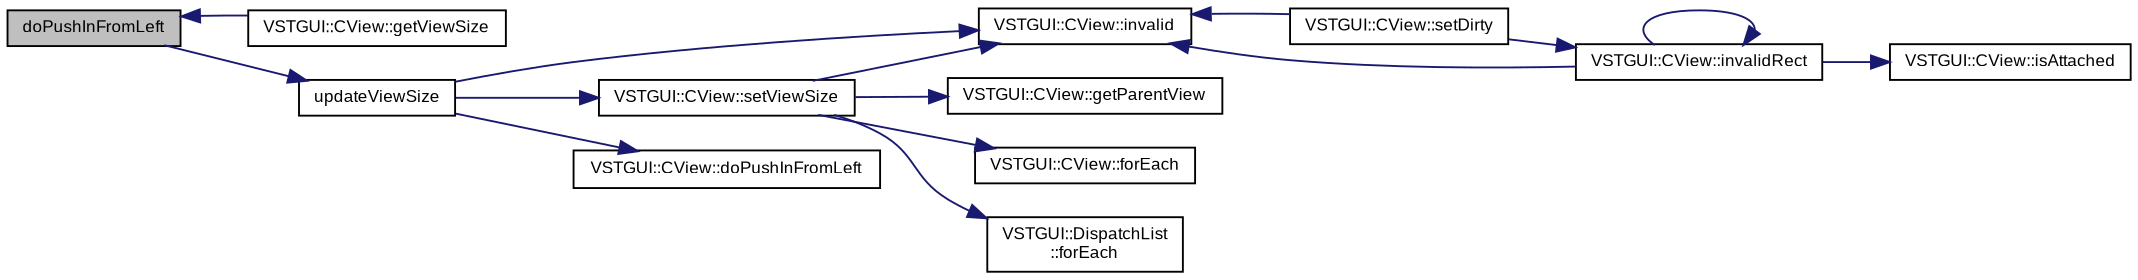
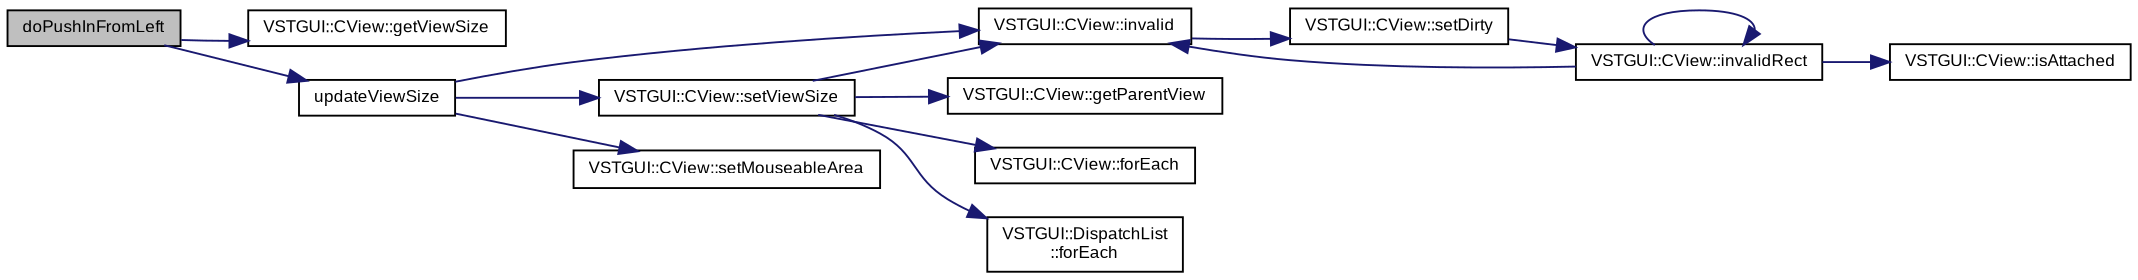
edge "VSTGUI::CView::setDirty" -> "VSTGUI::CView::invalid": reversed
edge "VSTGUI::CView::getViewSize" -> "doPushInFromLeft": reversed
node "VSTGUI::CView::doPushInFromLeft": label "VSTGUI::CView::doPushInFromLeft" -> "VSTGUI::CView::setMouseableArea"
